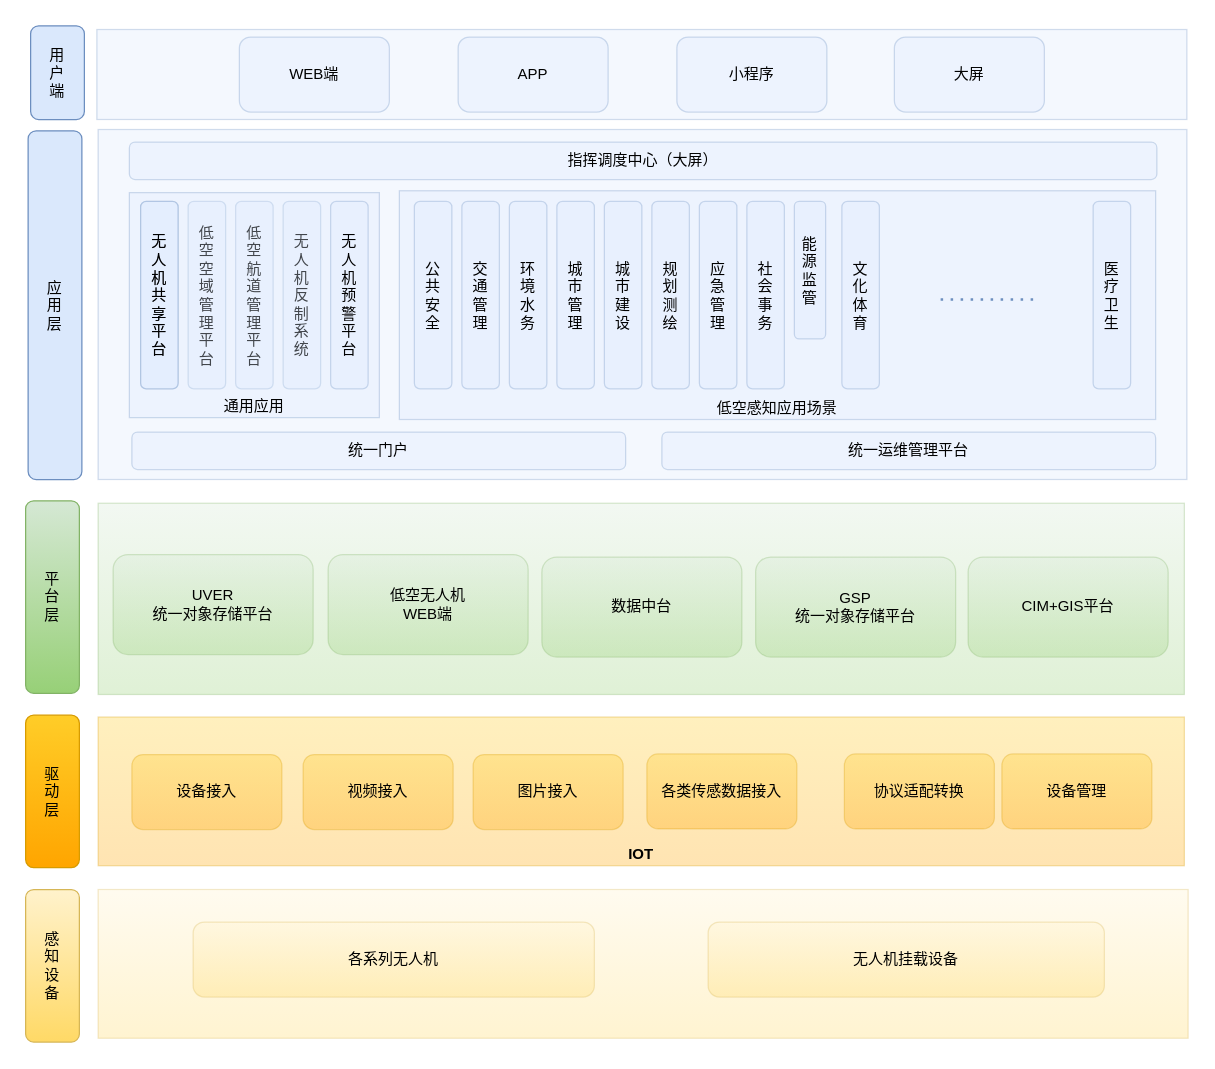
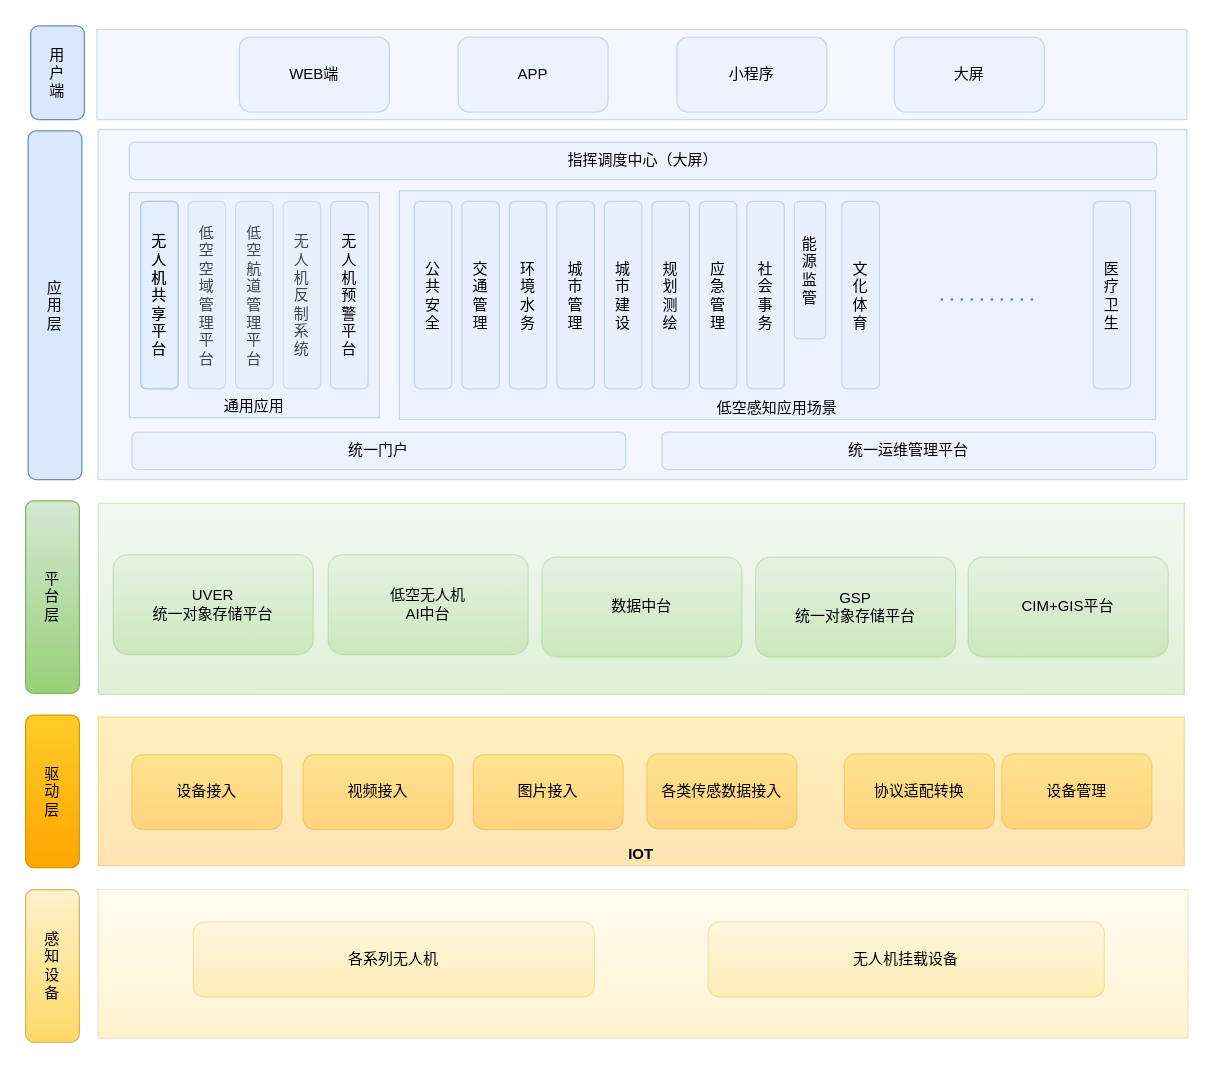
node "低空无人机 WEB端": label "低空无人机 WEB端" -> "低空无人机 AI中台"
